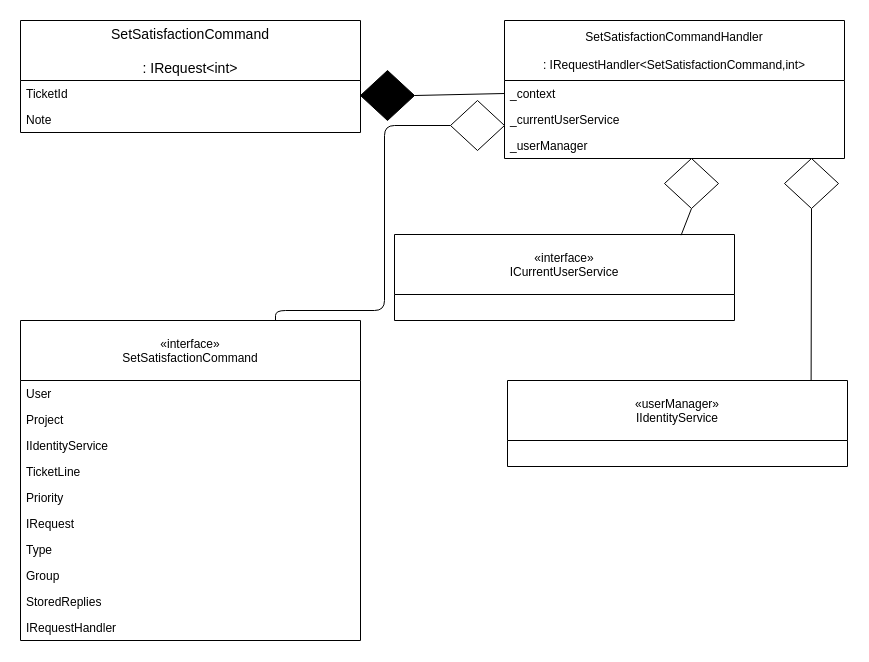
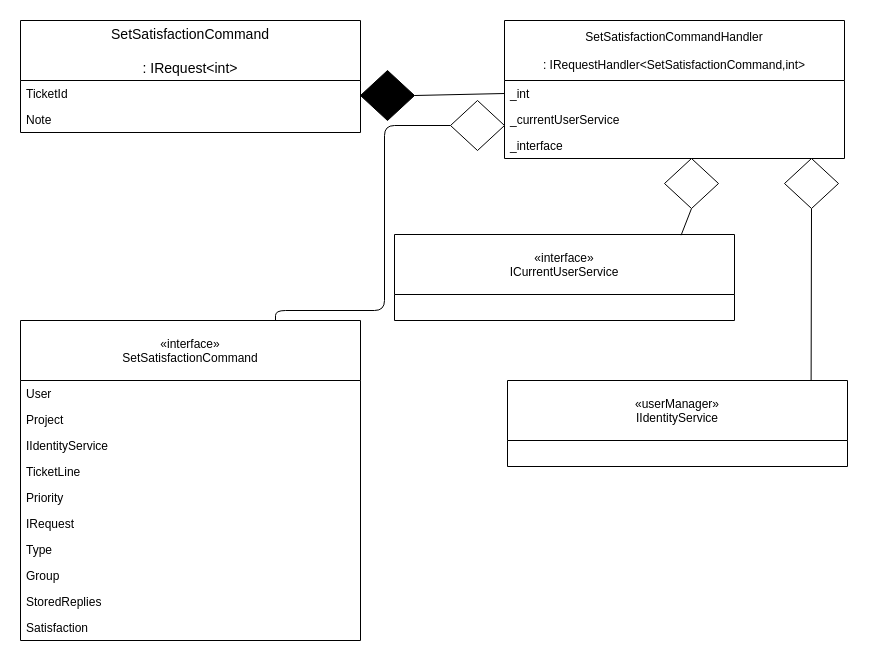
node "_context": label "_context" -> "_int"
node "_userManager": label "_userManager" -> "_interface"
node "IRequestHandler": label "IRequestHandler" -> "Satisfaction"
